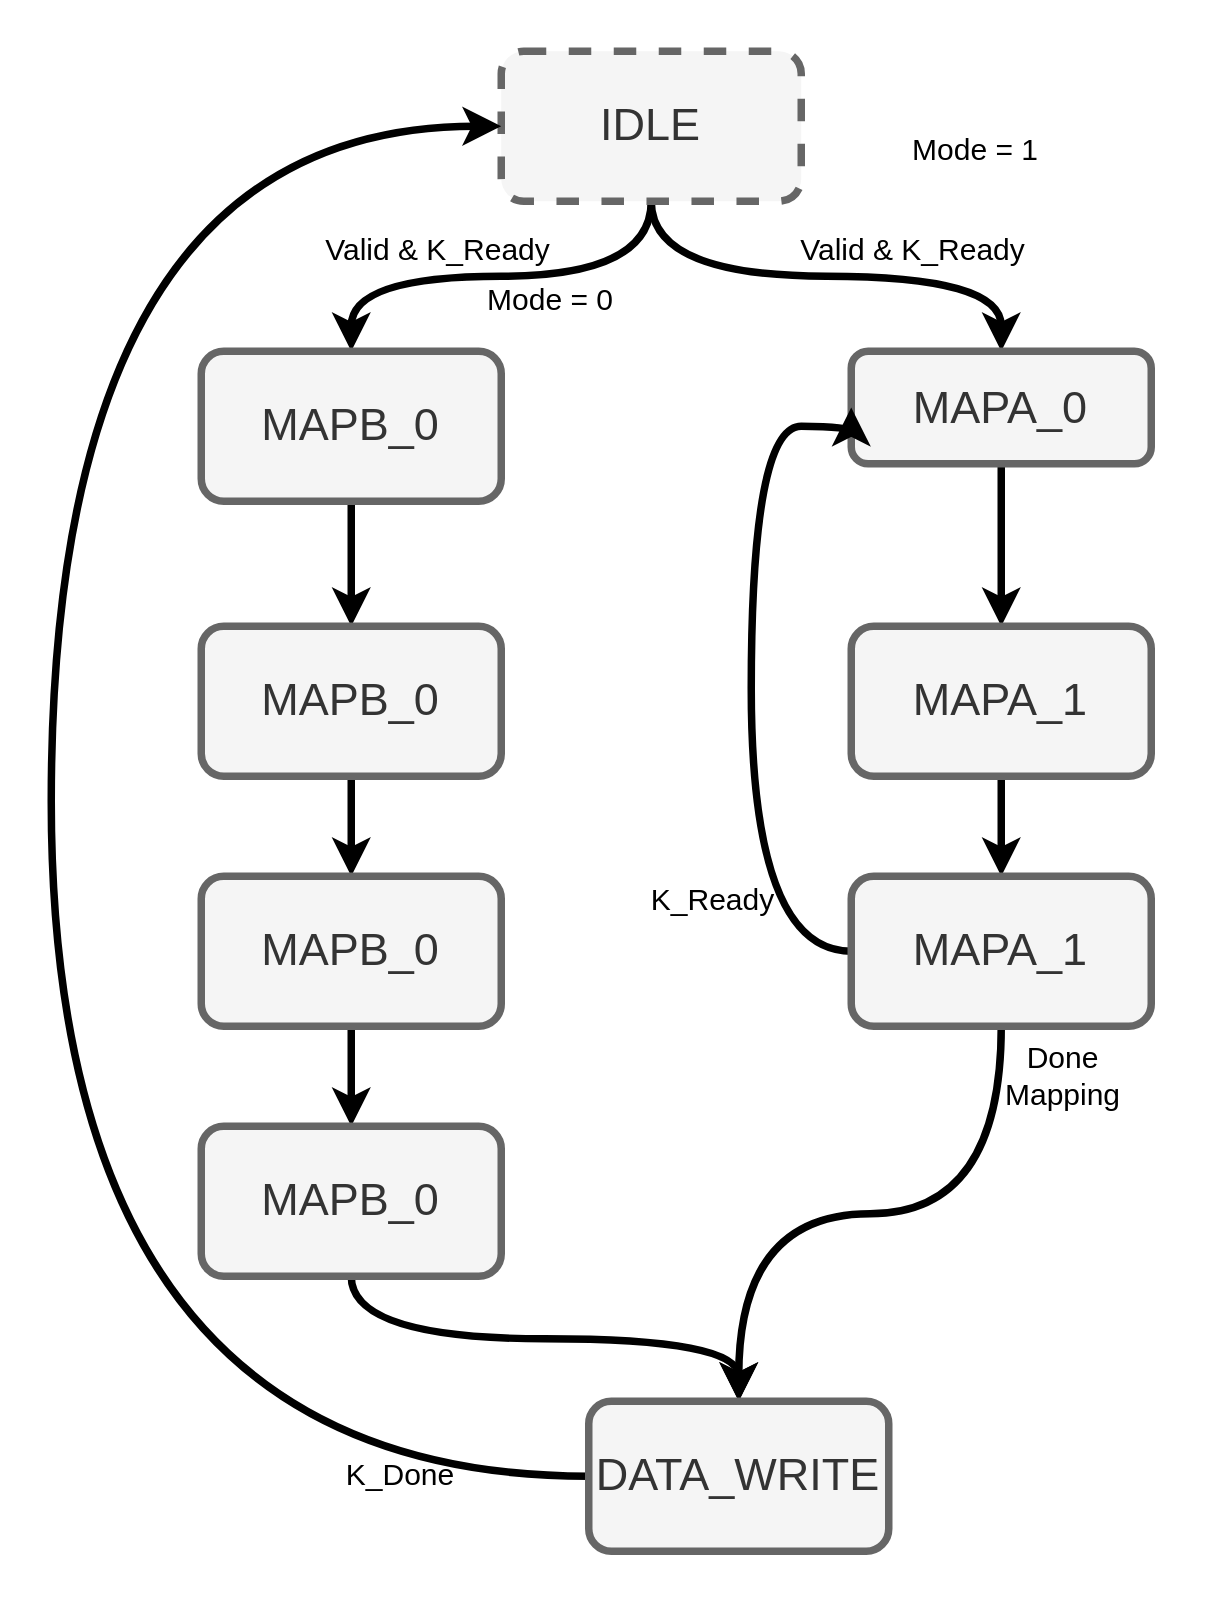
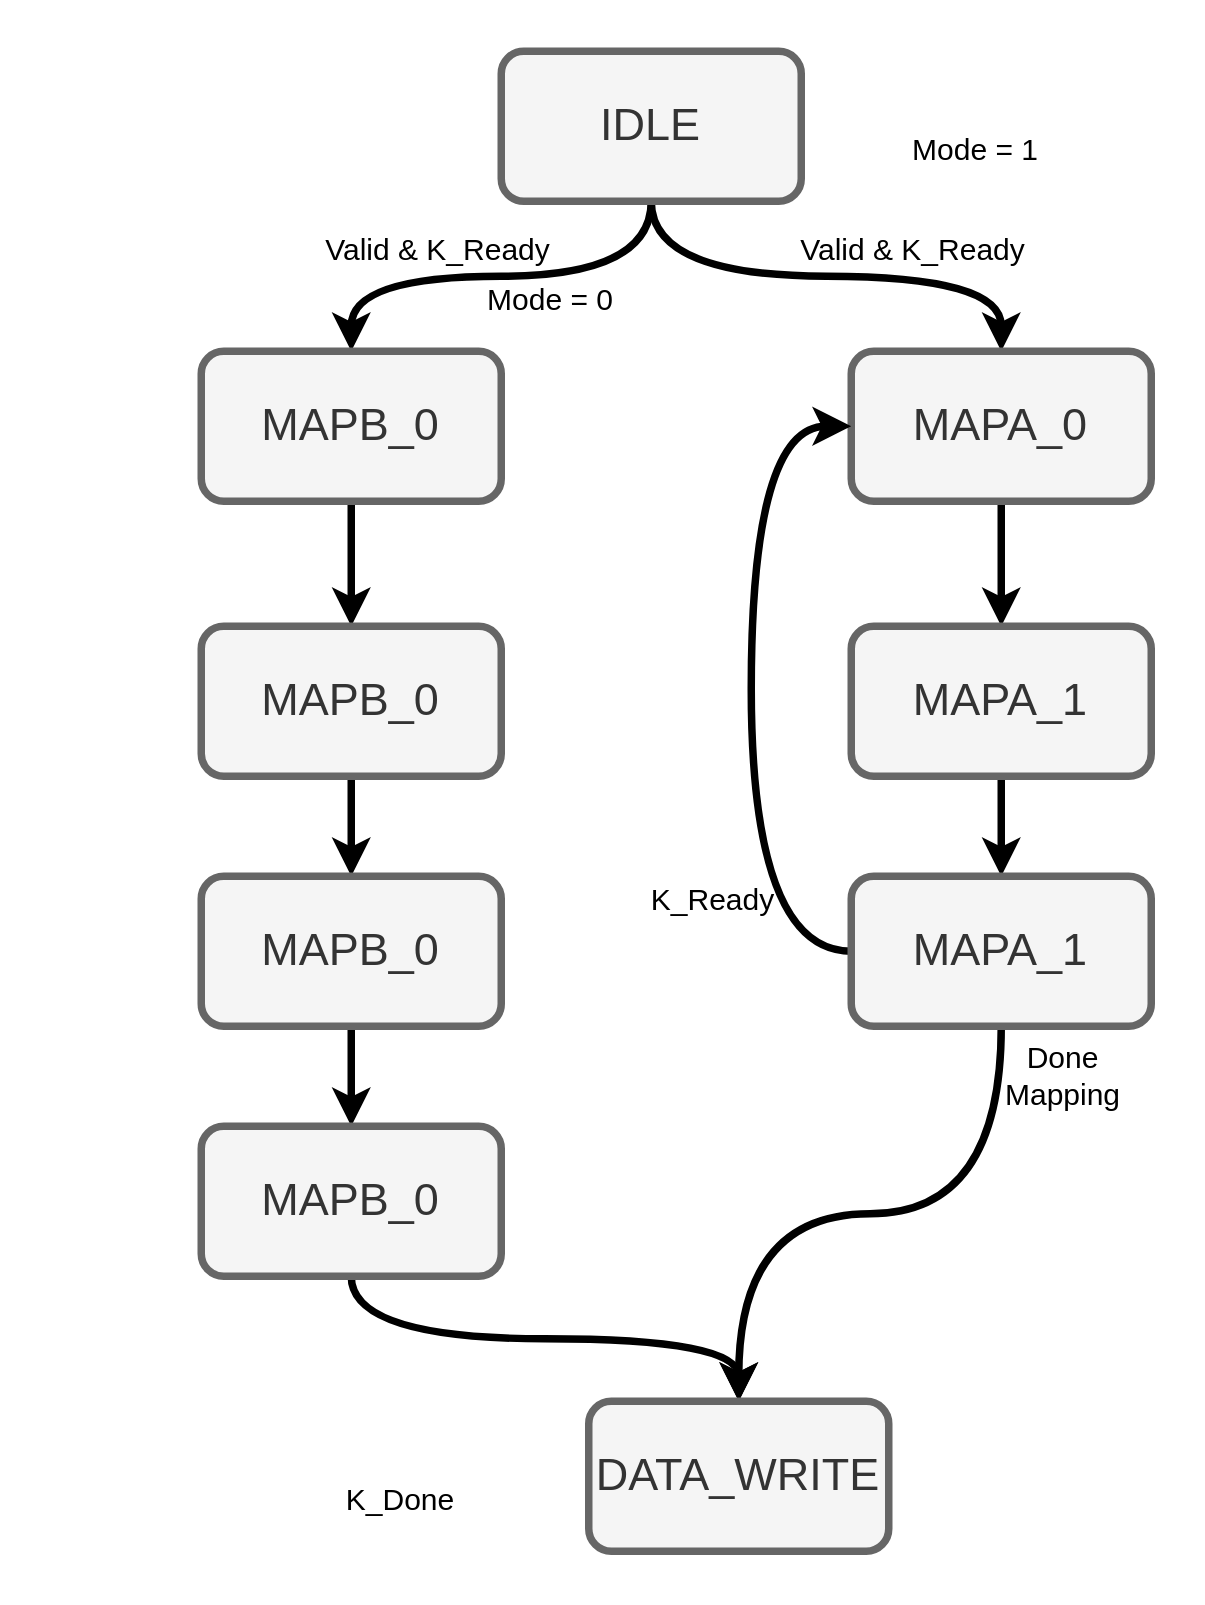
node "IDLE": style dashed -> solid
node "MAPA_0": size 300x113 -> 300x150
edge "DATA_WRITE" -> "IDLE": removed
node "K_Done": moved (401, 1476) -> (401, 1501)
